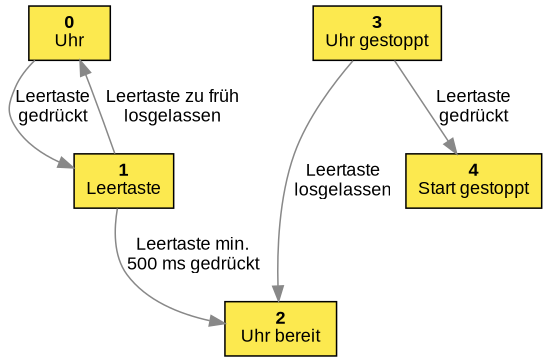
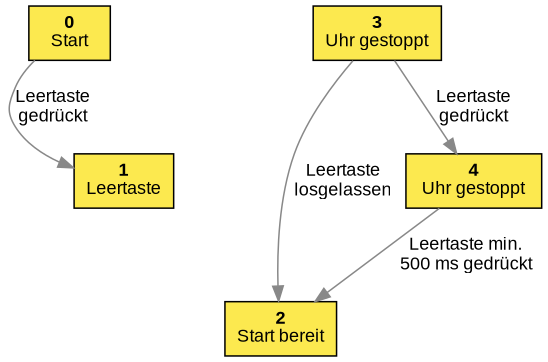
node "0": text "Uhr" -> "Start"
edge "1" -> "0": removed, label "Leertaste zu früh losgelassen"
node "4": text "Start gestoppt" -> "Uhr gestoppt"
edge "1" -> "2": now "4" -> "2"
node "2": text "Uhr bereit" -> "Start bereit"
